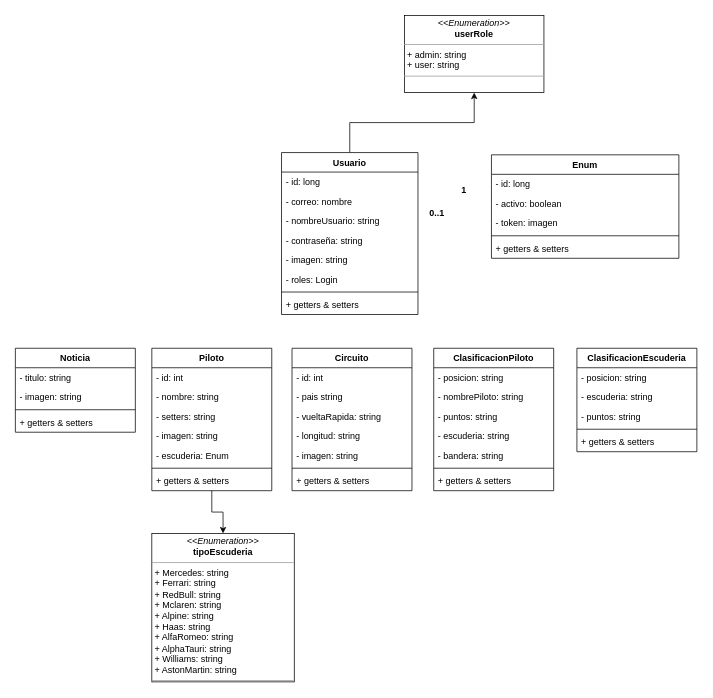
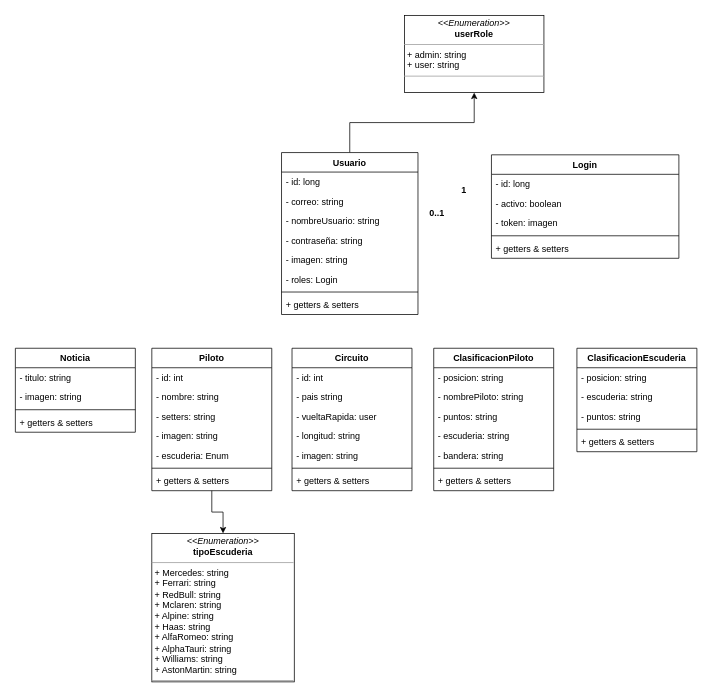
node "Enum": label "Enum" -> "Login"
node "- correo: nombre": label "- correo: nombre" -> "- correo: string"
node "- vueltaRapida: string": label "- vueltaRapida: string" -> "- vueltaRapida: user"
